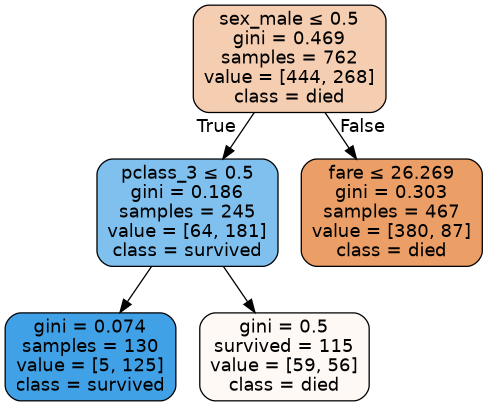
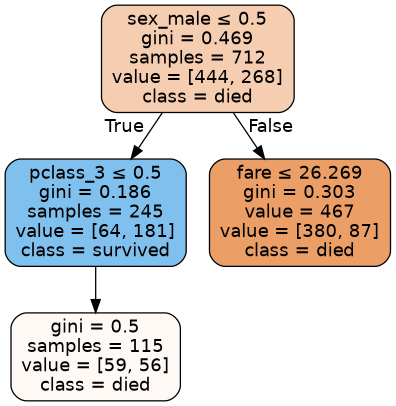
node "sex_male ≤ 0.5": text "samples = 762" -> "samples = 712"
node "fare ≤ 26.269": text "samples = 467" -> "value = 467"
node "gini = 0.5": text "survived = 115" -> "samples = 115"
node "gini = 0.074": removed
